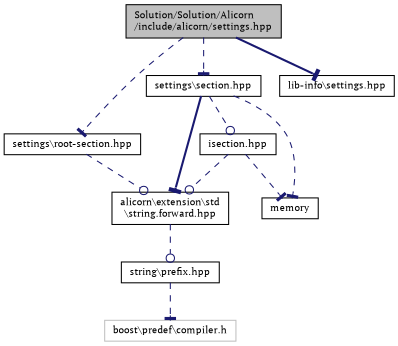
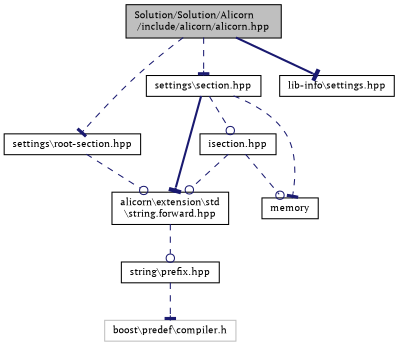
node "Solution/Solution/Alicorn /include/alicorn/settings.hpp": label "Solution/Solution/Alicorn /include/alicorn/settings.hpp" -> "Solution/Solution/Alicorn /include/alicorn/alicorn.hpp"
edge "isection.hpp" -> "memory": arrowhead tee -> odot
